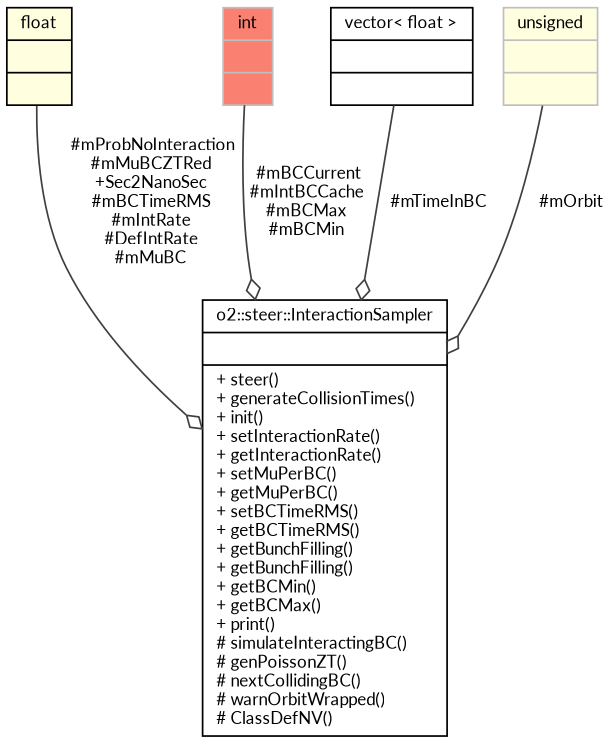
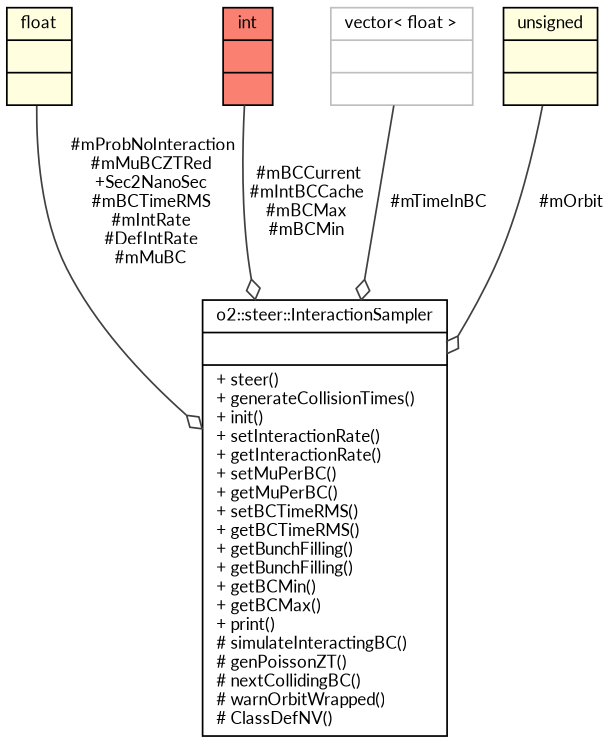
node "int": color grey75 -> black
node "vector< float >": color black -> grey75
node "unsigned": color grey75 -> black
